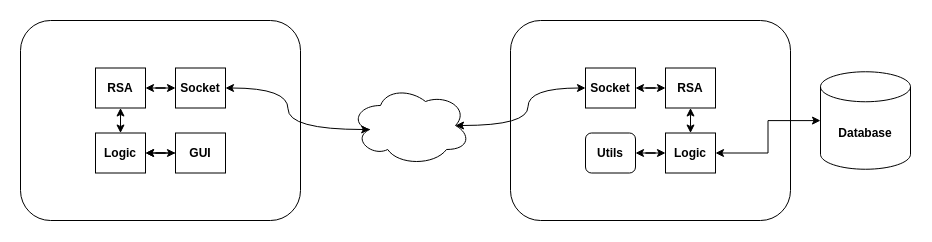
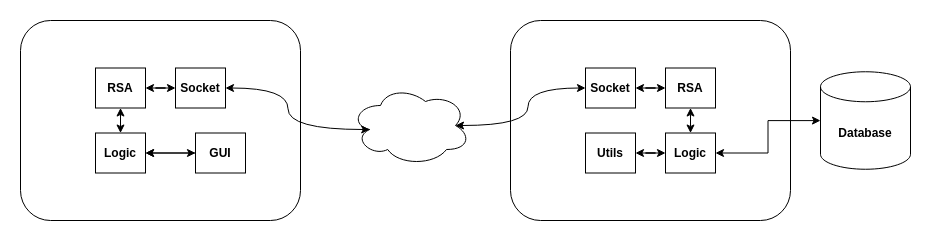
node "GUI": moved (201, 153) -> (221, 153)
node "Utils": shape rounded rectangle -> rectangle
